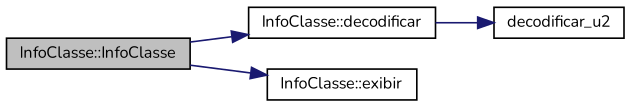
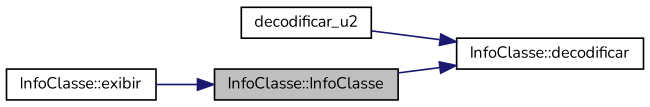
edge "InfoClasse::decodificar" -> "decodificar_u2": reversed
edge "InfoClasse::InfoClasse" -> "InfoClasse::exibir": reversed
